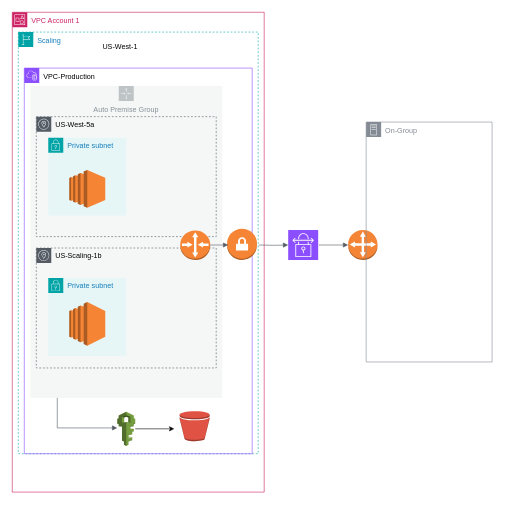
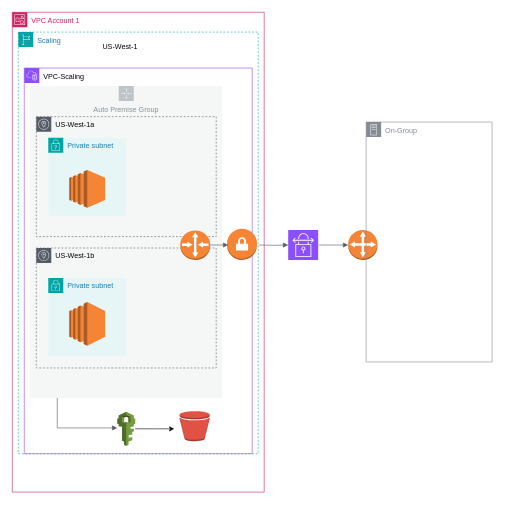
node "VPC-Production": label "VPC-Production" -> "VPC-Scaling"
node "US-West-5a": label "US-West-5a" -> "US-West-1a"
node "US-Scaling-1b": label "US-Scaling-1b" -> "US-West-1b"
